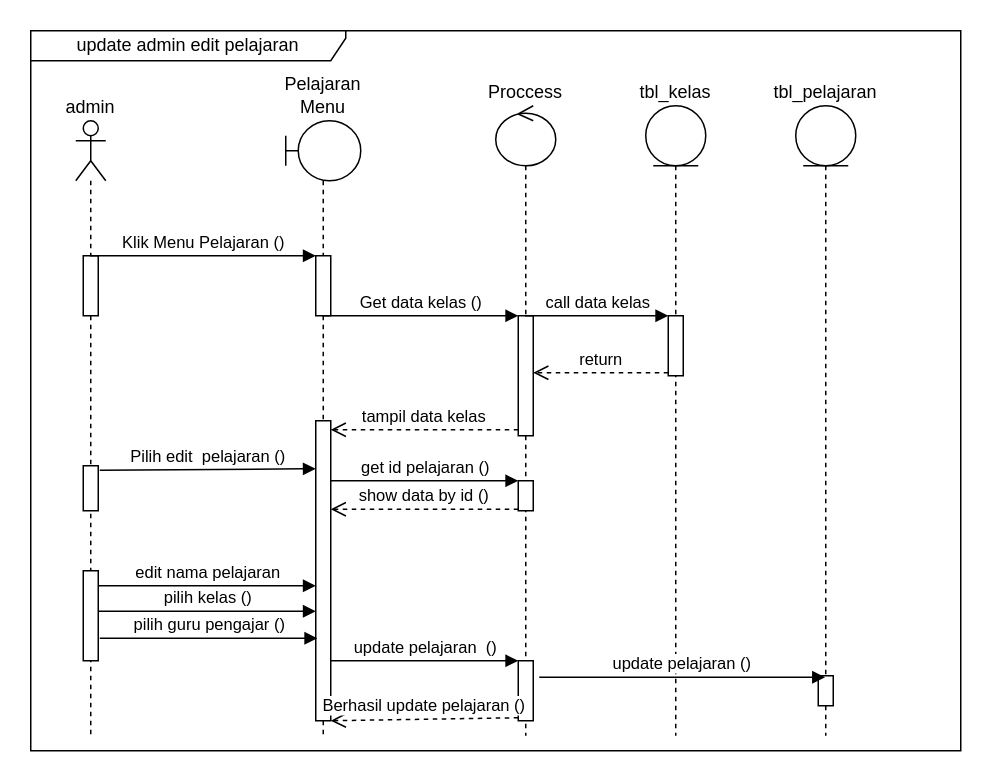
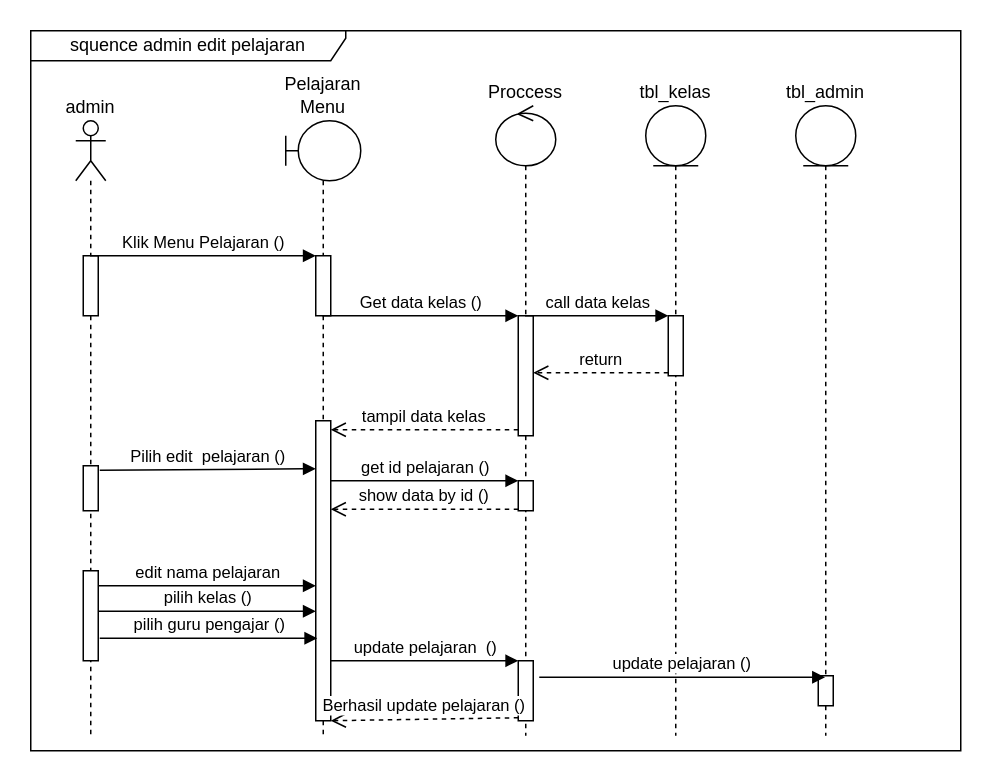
node "update admin edit pelajaran": label "update admin edit pelajaran" -> "squence admin edit pelajaran"
node "tbl_pelajaran": label "tbl_pelajaran" -> "tbl_admin"
